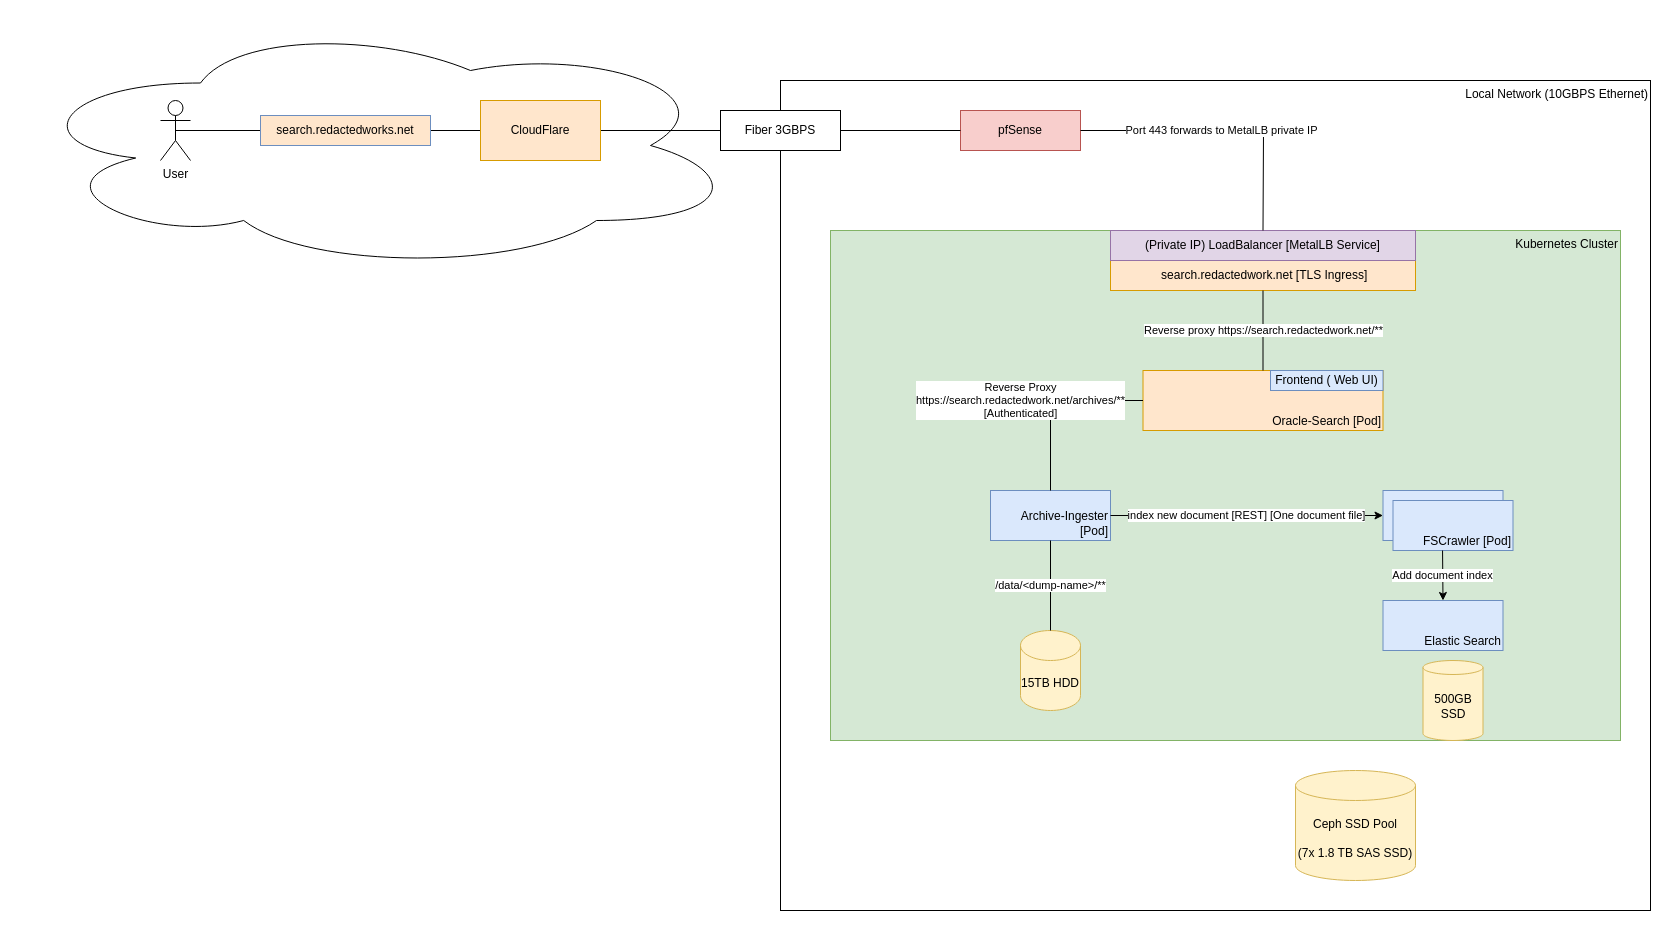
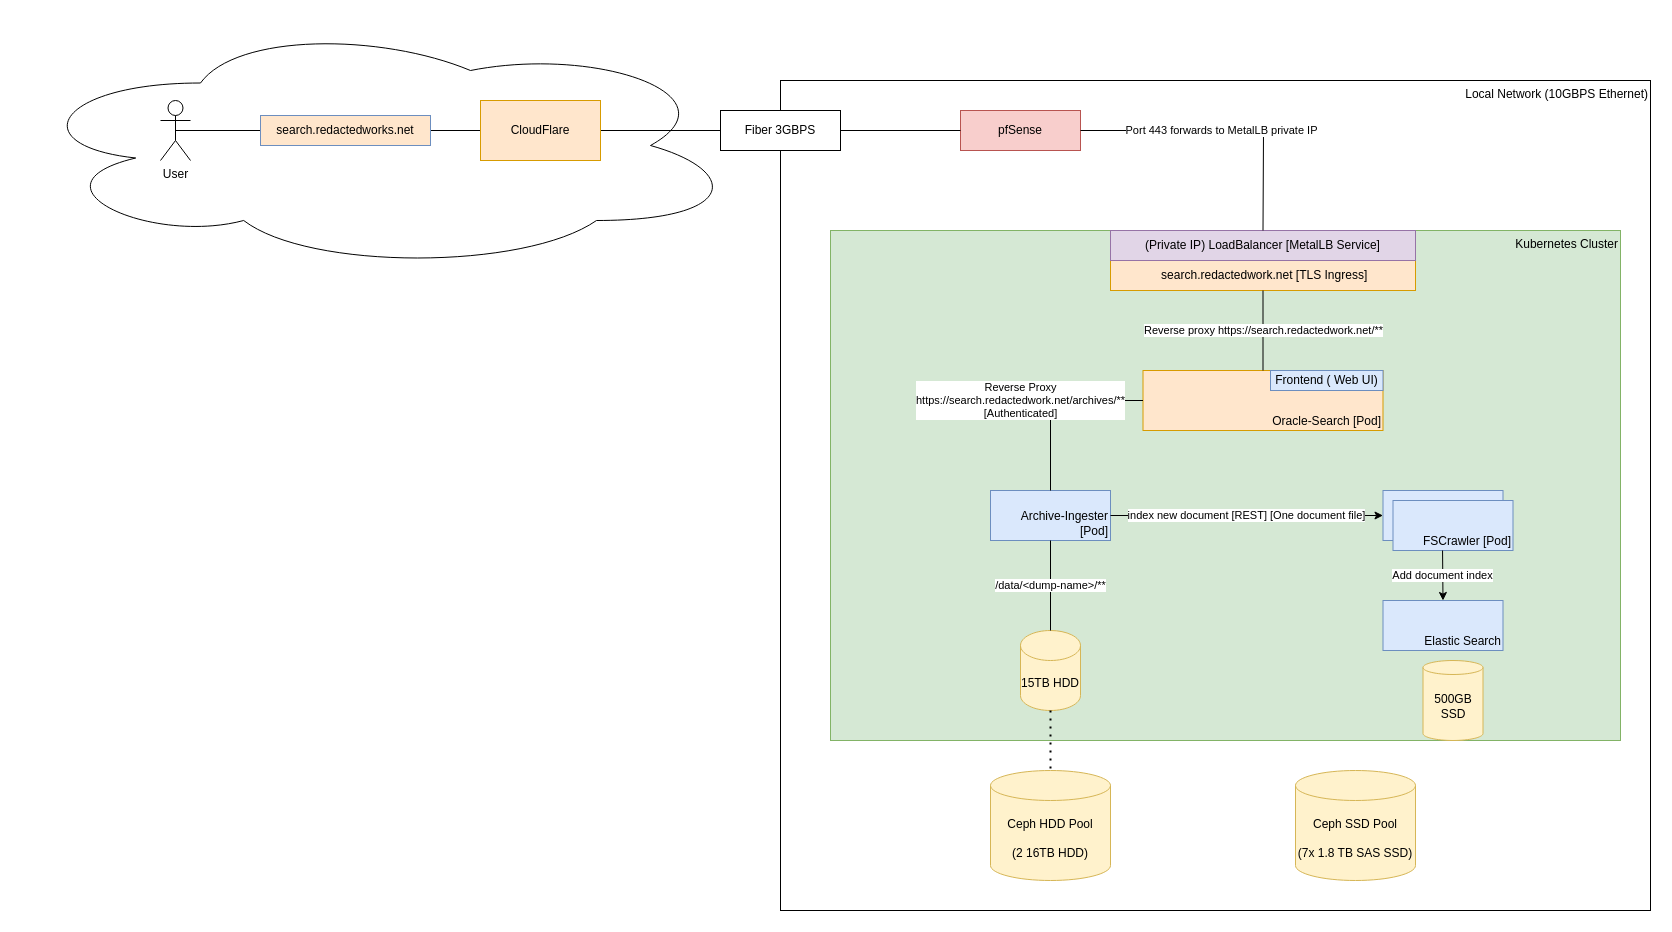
edge "15TB HDD" -- "Ceph HDD Pool (2 16TB HDD)": added
node "Ceph HDD Pool (2 16TB HDD)": added
